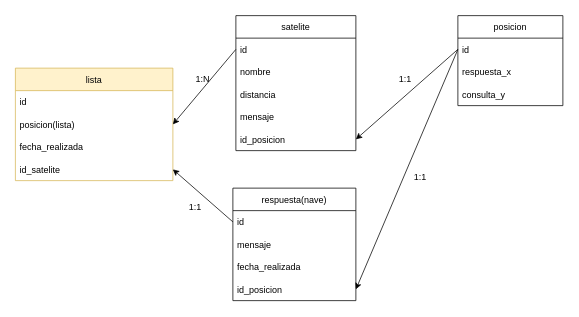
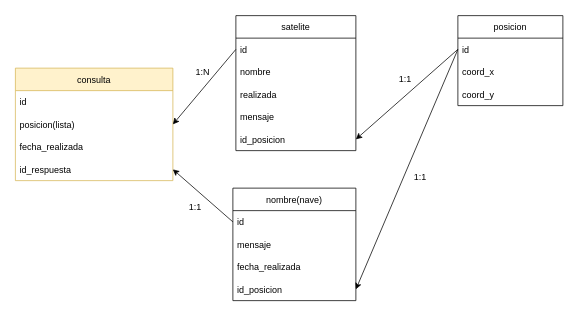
node "respuesta_x": label "respuesta_x" -> "coord_x"
node "1:N": moved (203, 79) -> (203, 72)
node "lista": label "lista" -> "consulta"
node "distancia": label "distancia" -> "realizada"
node "consulta_y": label "consulta_y" -> "coord_y"
node "id_satelite": label "id_satelite" -> "id_respuesta"
node "respuesta(nave)": label "respuesta(nave)" -> "nombre(nave)"
